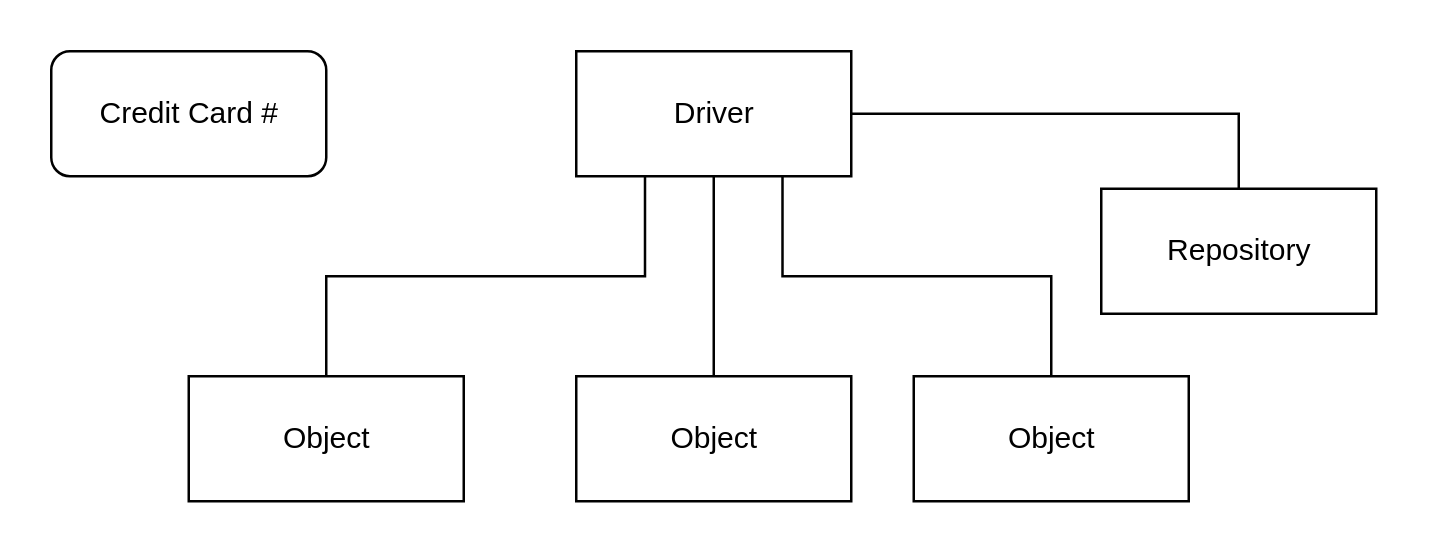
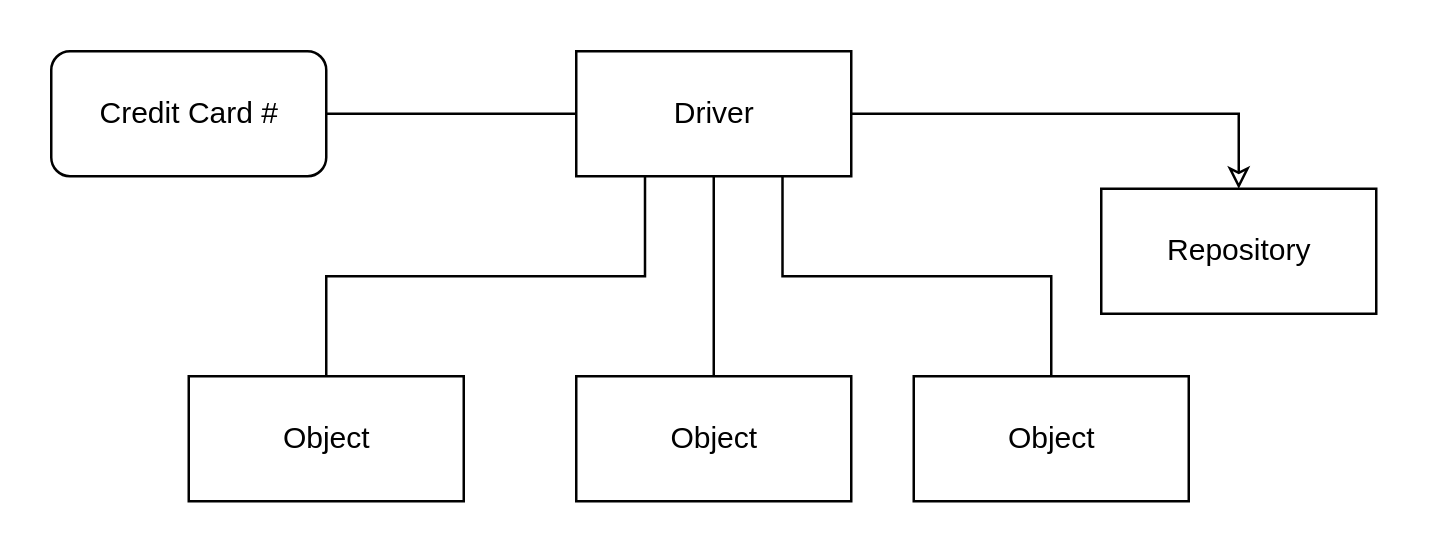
edge "Credit Card #" -- "Driver": added
edge "Driver" -- "Repository": arrowhead none -> classic
